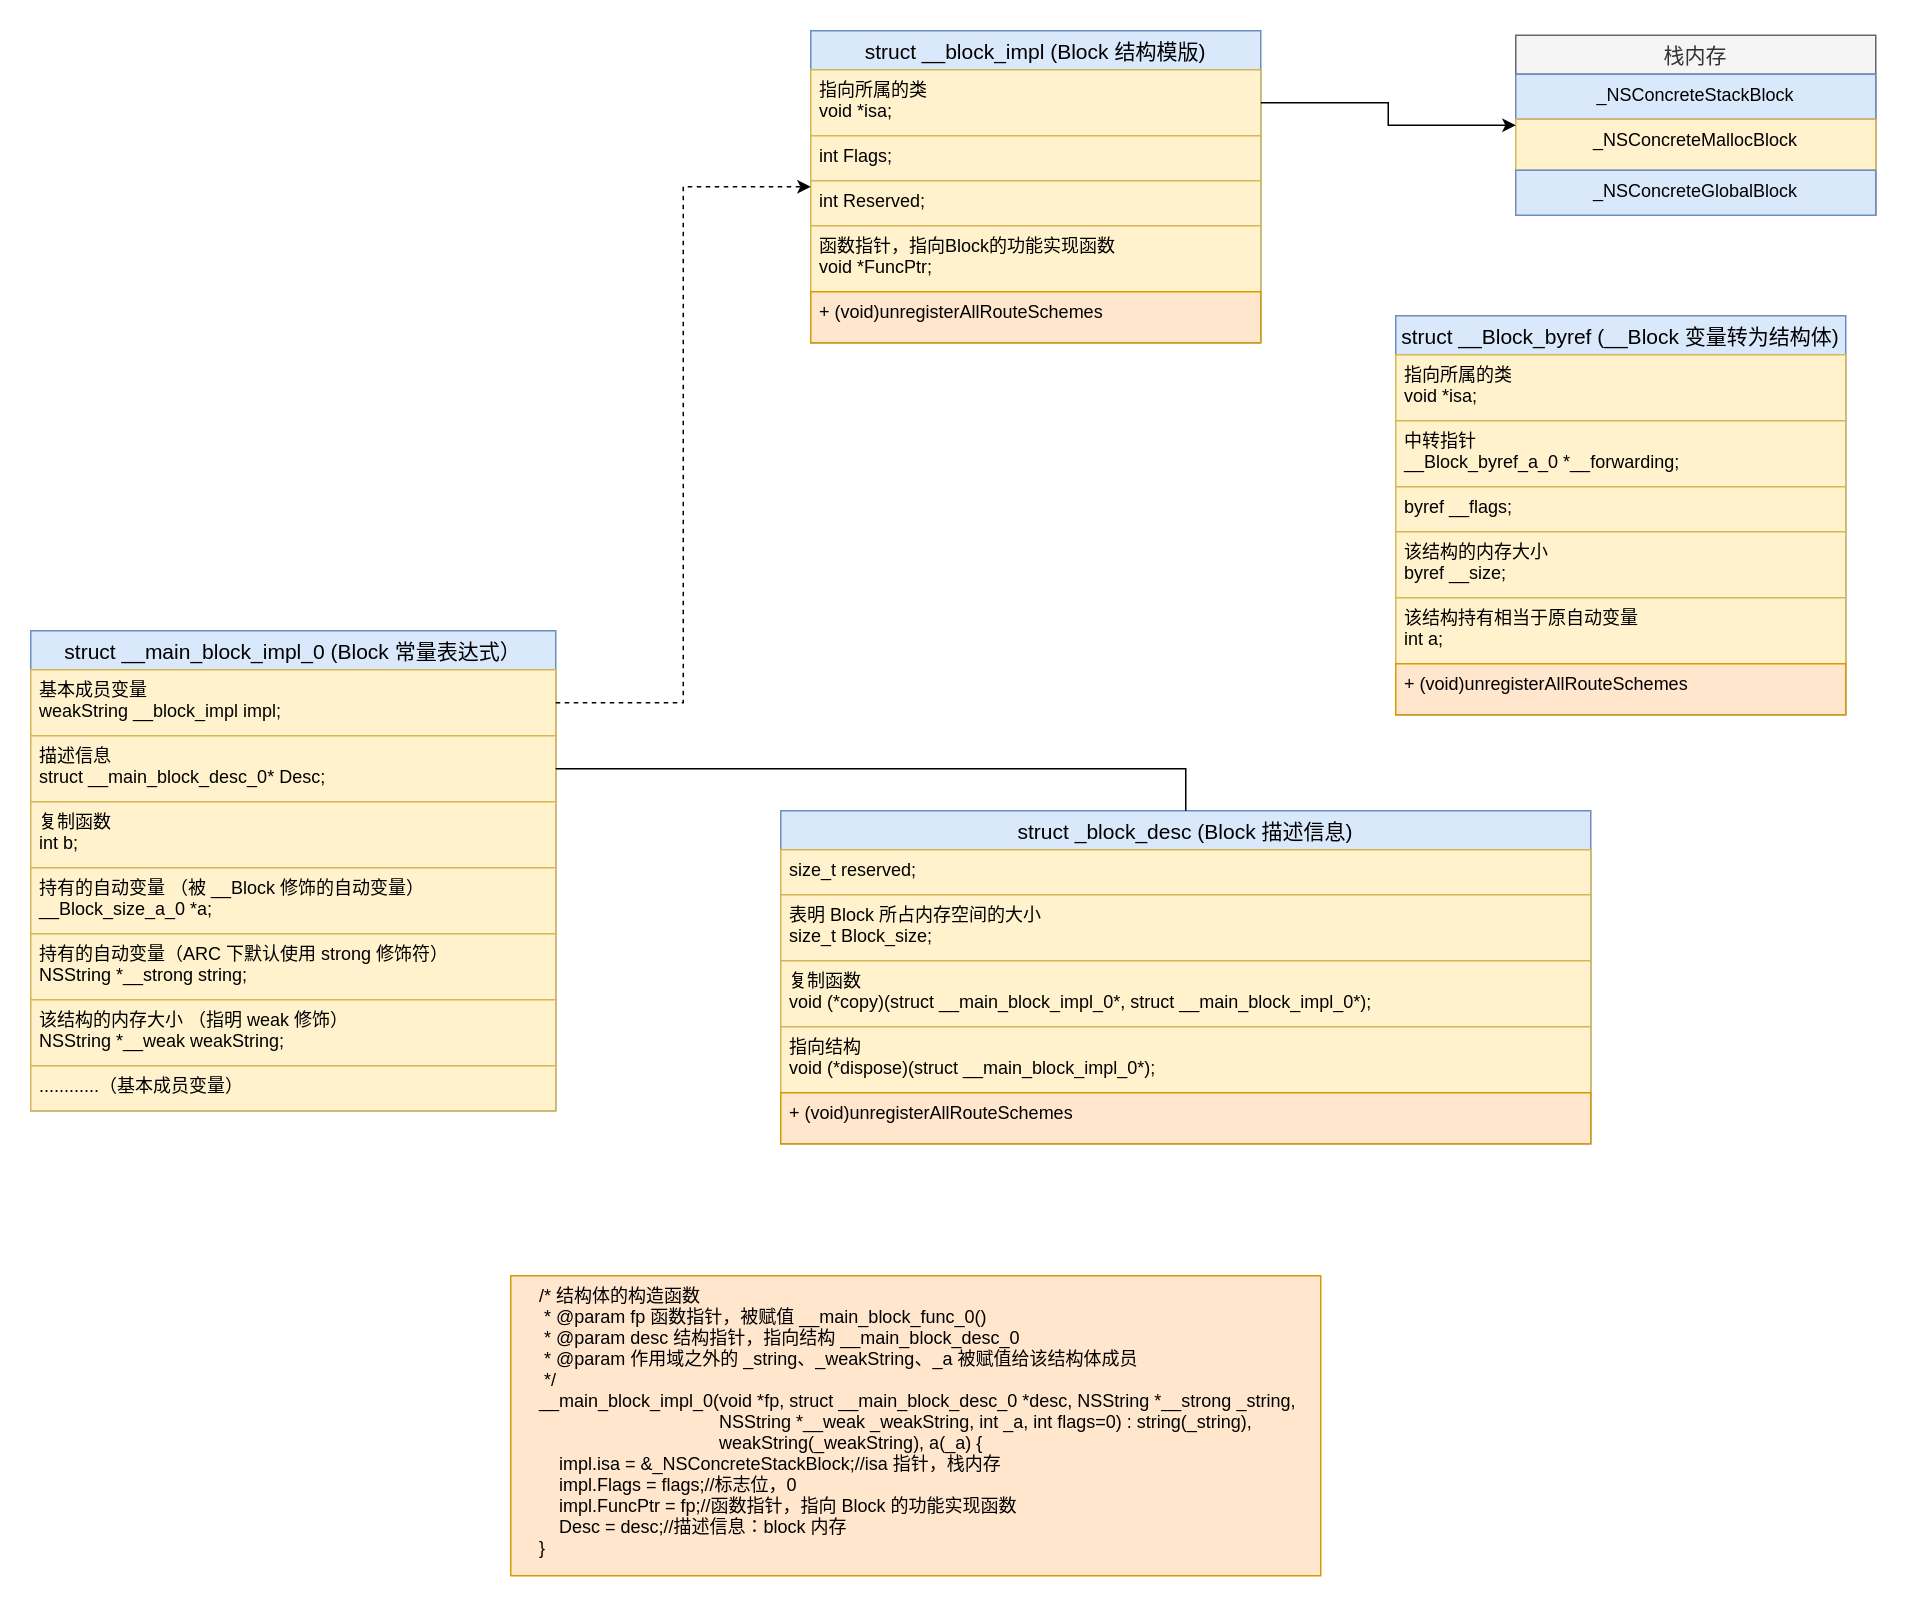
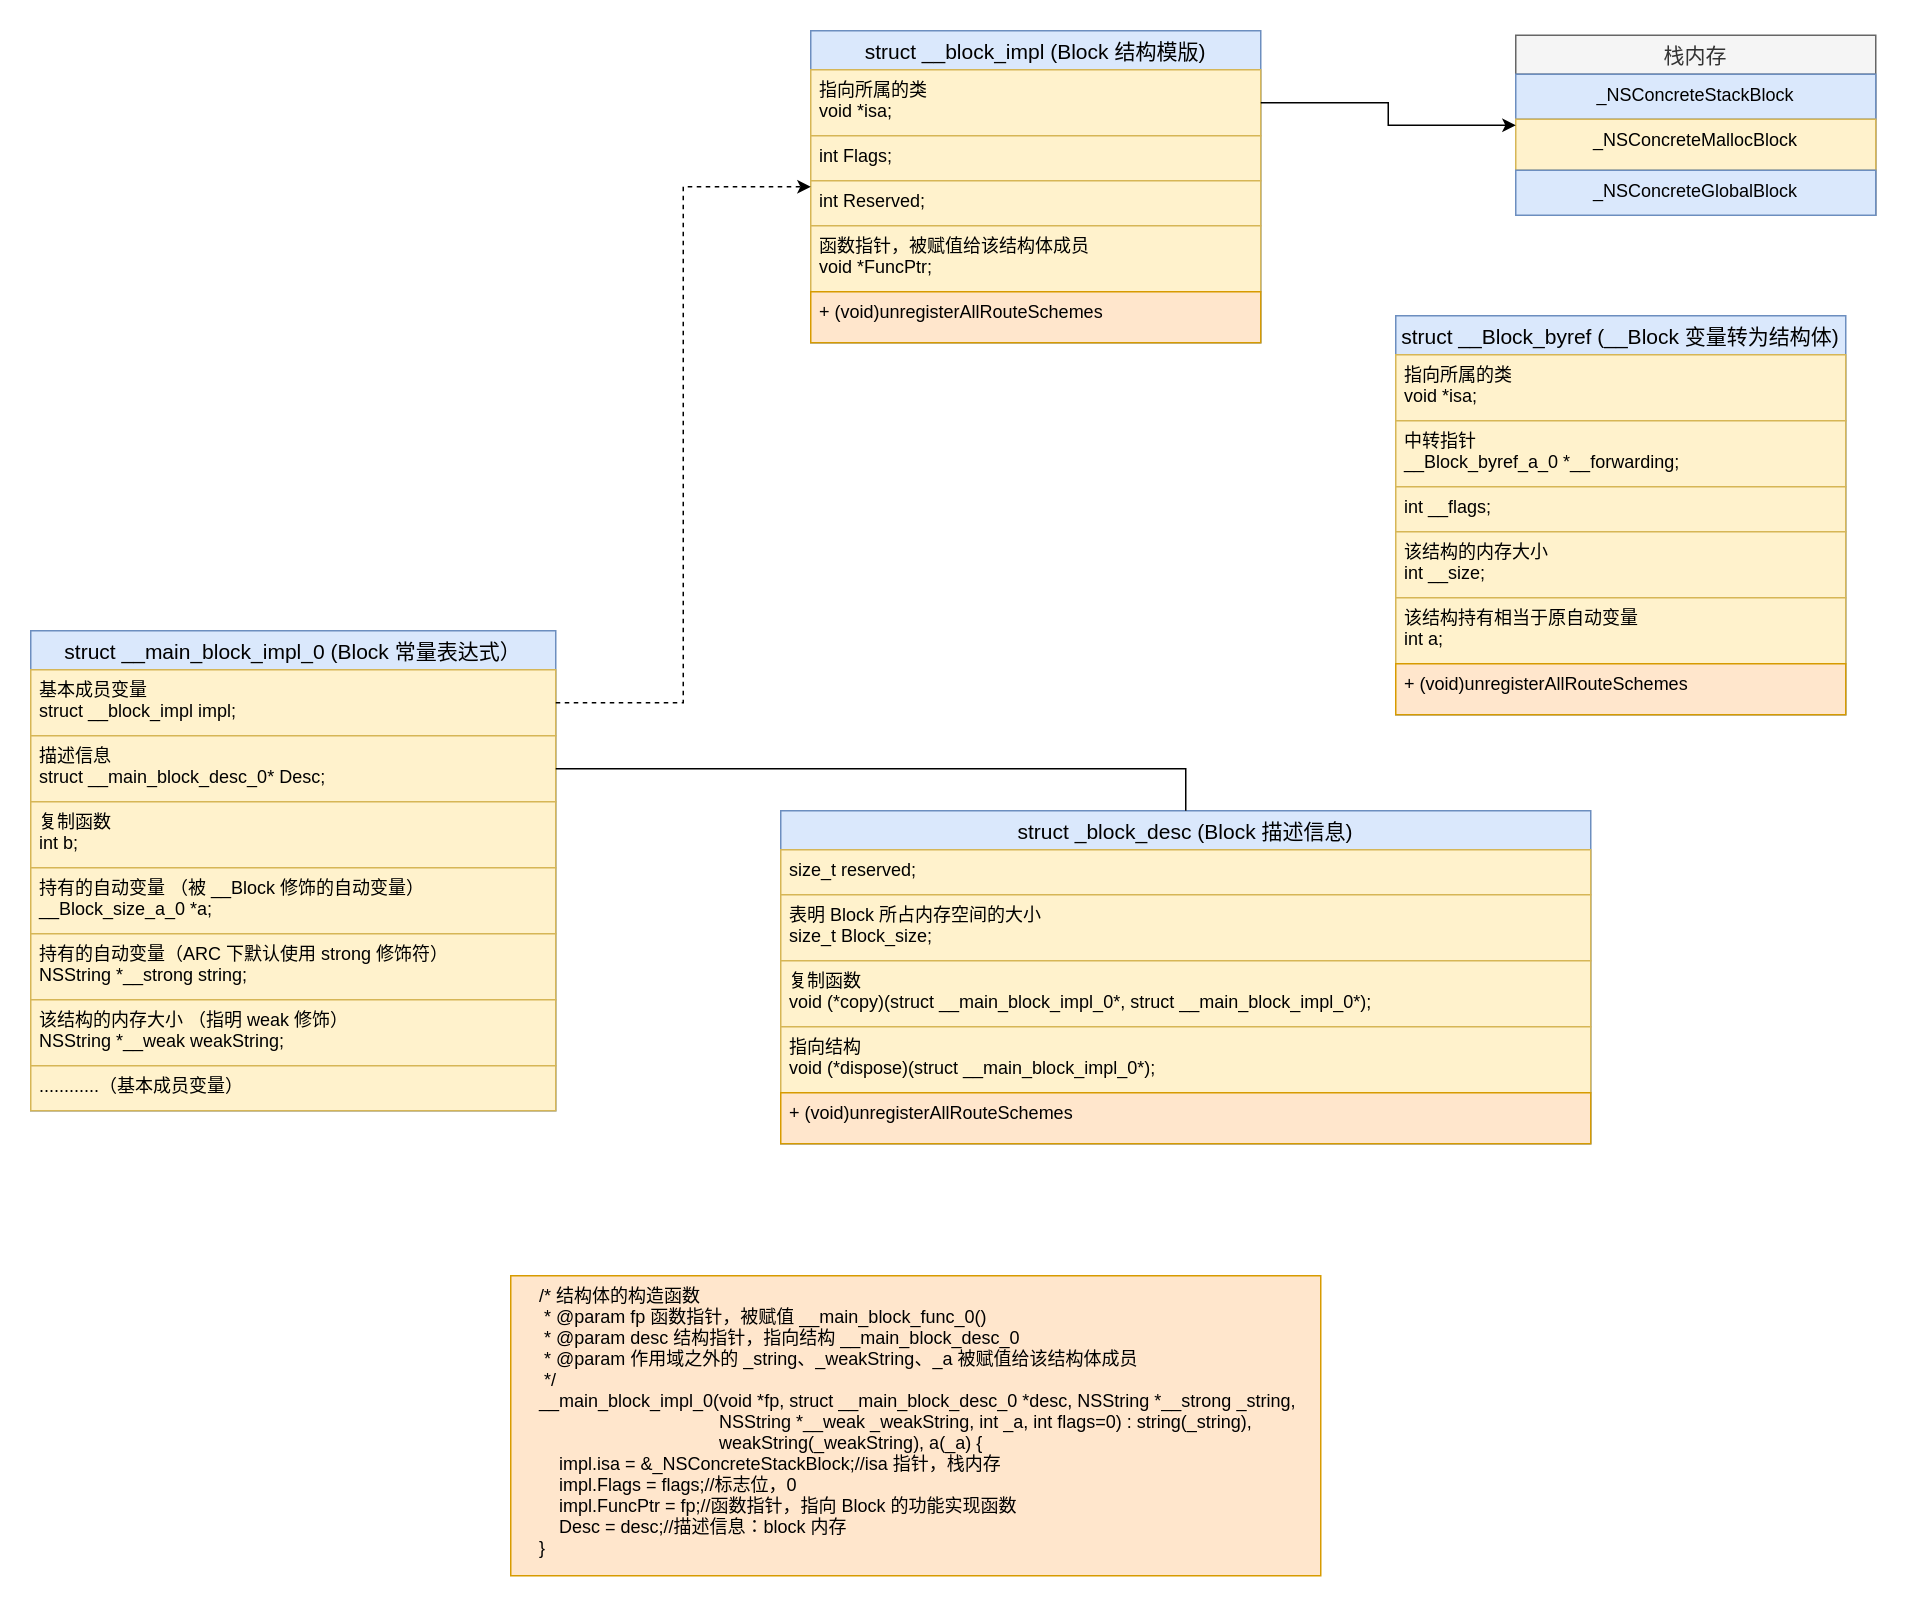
node "函数指针，指向Block的功能实现函数 void *FuncPtr;": label "函数指针，指向Block的功能实现函数 void *FuncPtr;" -> "函数指针，被赋值给该结构体成员 void *FuncPtr;"
node "byref __flags;": label "byref __flags;" -> "int __flags;"
node "该结构的内存大小 byref __size;": label "该结构的内存大小 byref __size;" -> "该结构的内存大小 int __size;"
node "基本成员变量 weakString __block_impl impl;": label "基本成员变量 weakString __block_impl impl;" -> "基本成员变量 struct __block_impl impl;"
